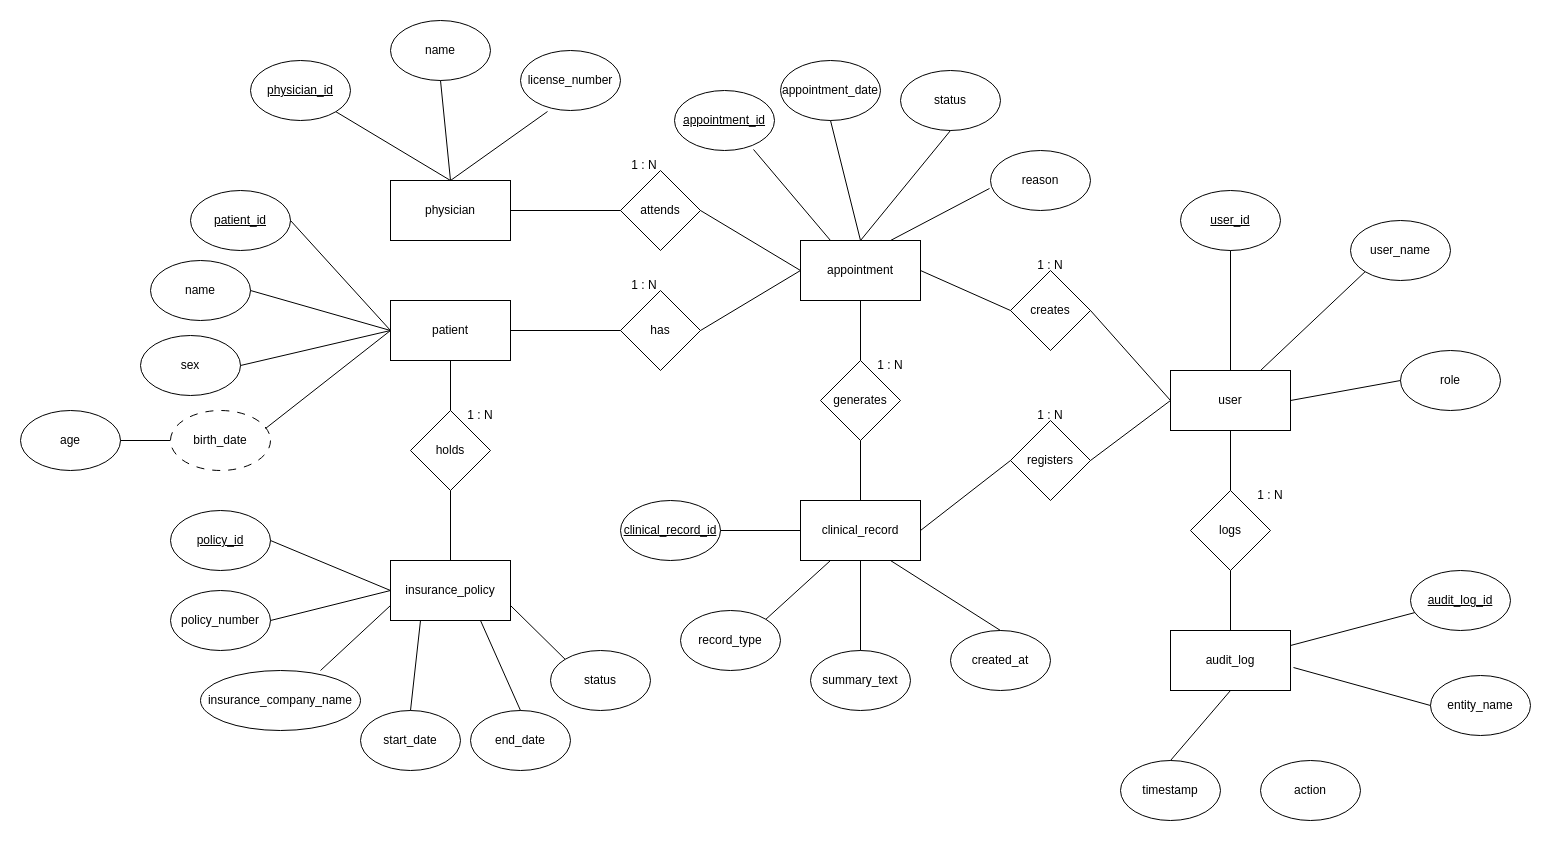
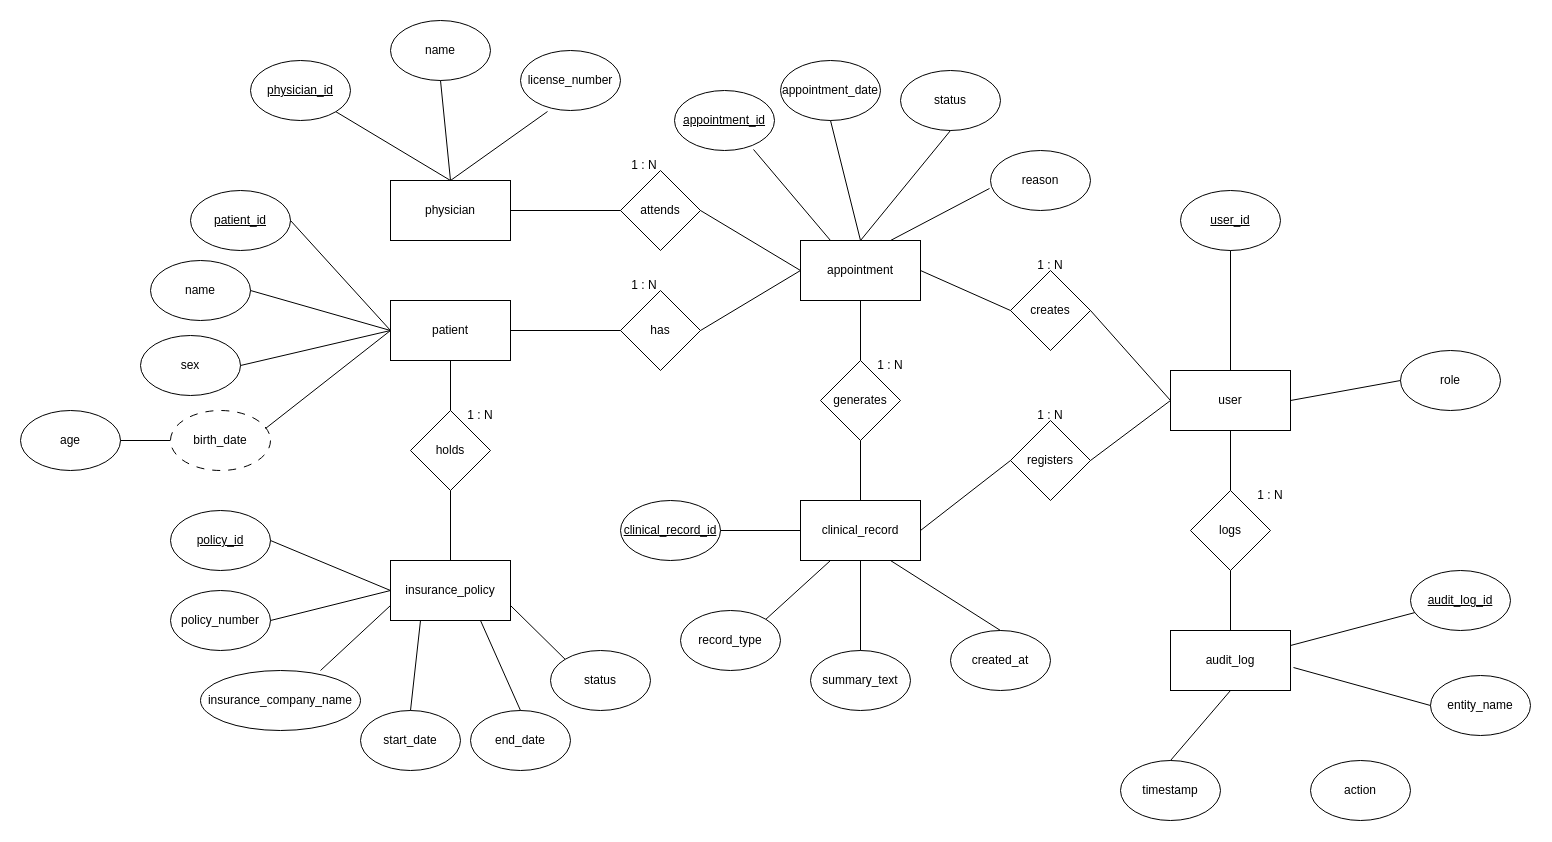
node "user_name": removed
edge "user_name" -- "user": removed
node "action": moved (1311, 791) -> (1361, 791)
